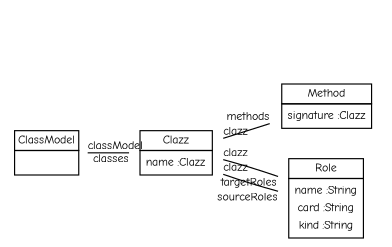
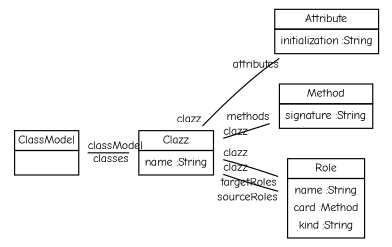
node "Attribute": added
node "Method": text "signature :Clazz" -> "signature :String"
node "Clazz": text "name :Clazz" -> "name :String"
node "Role": text "card :String" -> "card :Method"
